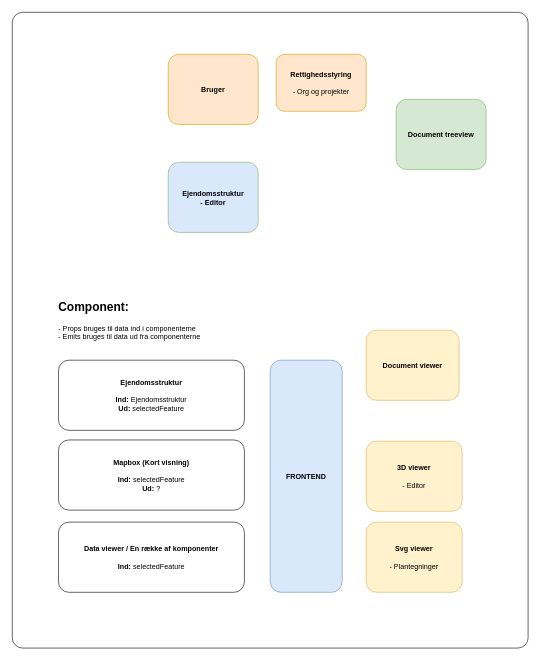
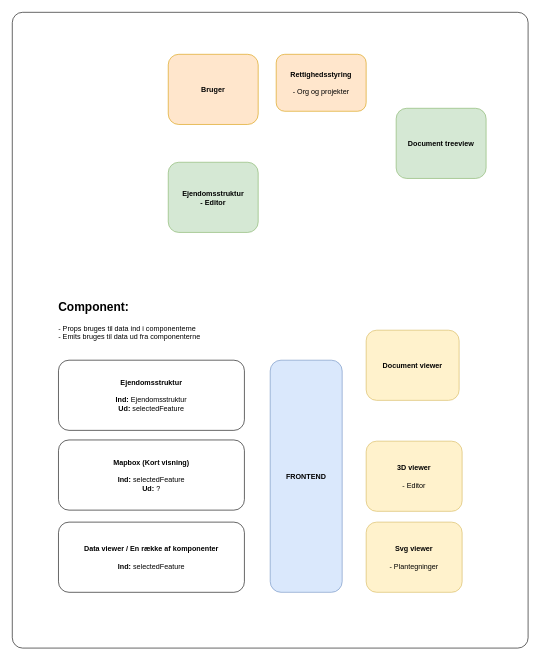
node "Document treeview": moved (441, 134) -> (441, 143)
node "Ejendomsstruktur - Editor": fillcolor #dae8fc -> #d5e8d4
